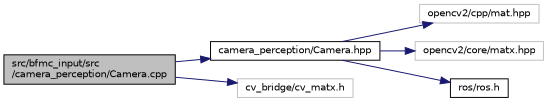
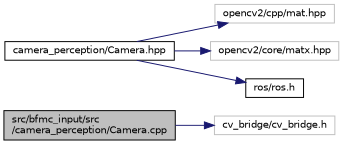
edge "src/bfmc_input/src /camera_perception/Camera.cpp" -> "camera_perception/Camera.hpp": removed
node "cv_bridge/cv_matx.h": label "cv_bridge/cv_matx.h" -> "cv_bridge/cv_bridge.h"
